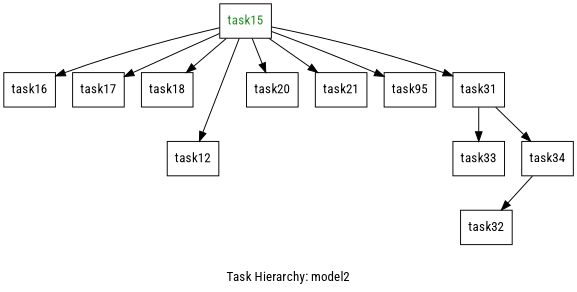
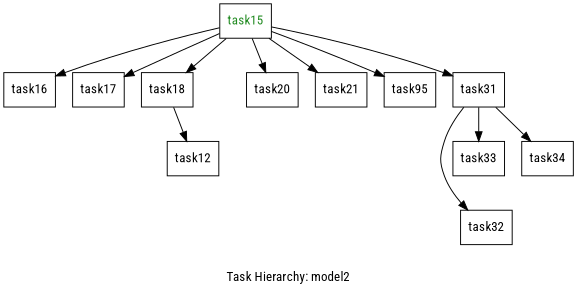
edge "task15" -> "task12": now "task18" -> "task12"
edge "task34" -> "task32": now "task31" -> "task32"
